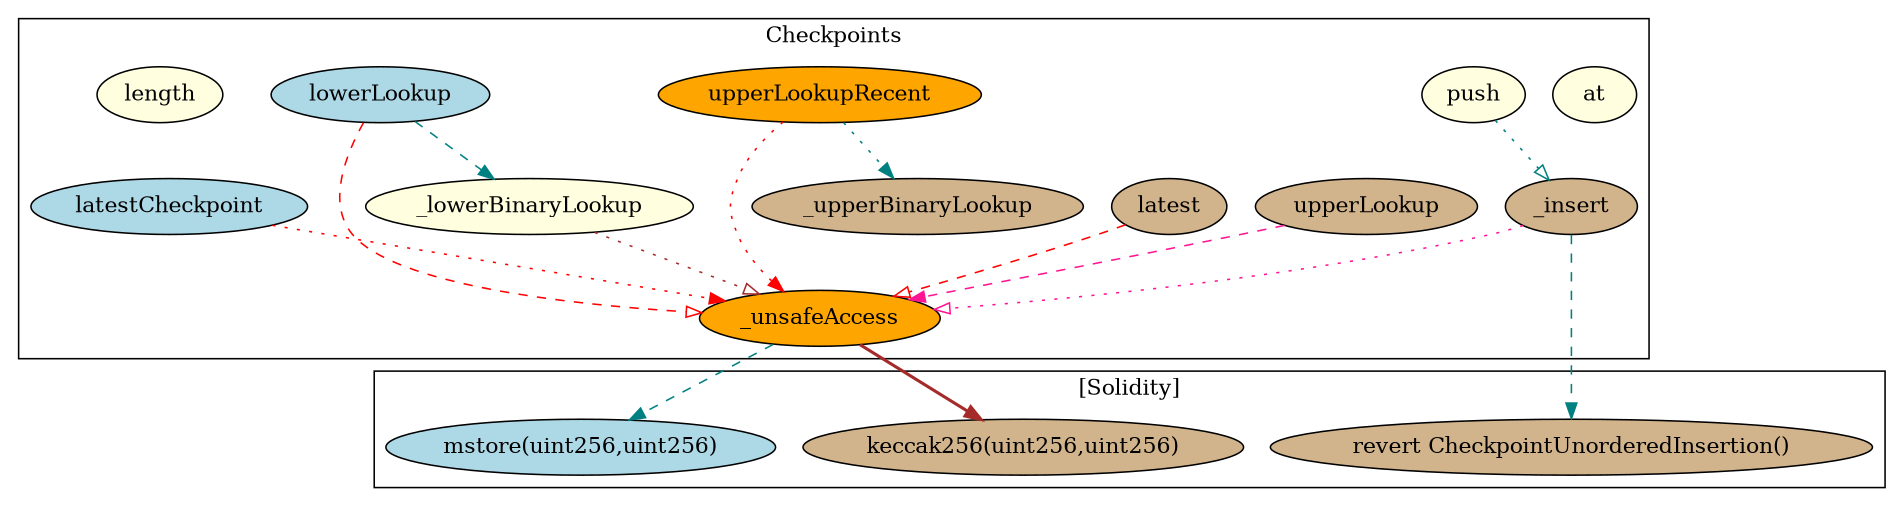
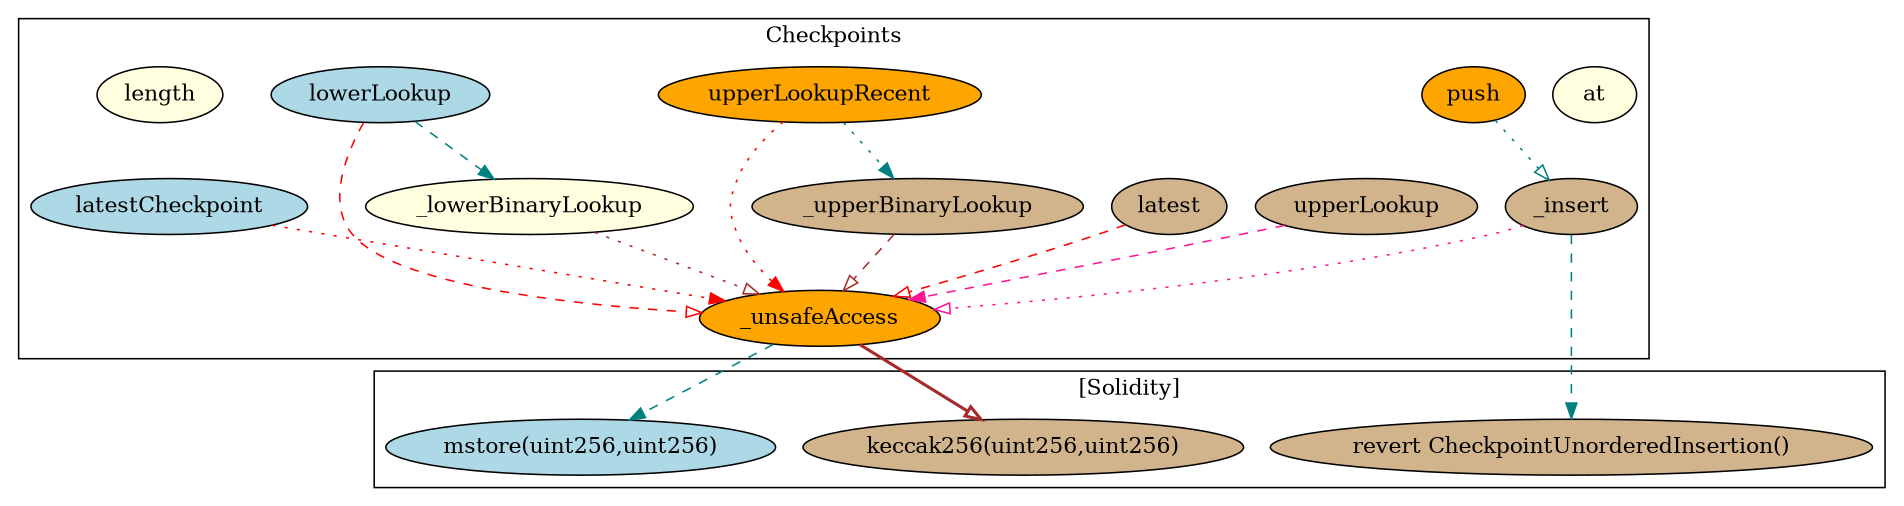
node "push": fillcolor lightyellow -> orange
edge "_upperBinaryLookup" -> "_unsafeAccess": added
edge "_unsafeAccess" -> "keccak256(uint256,uint256)": arrowhead normal -> onormal
